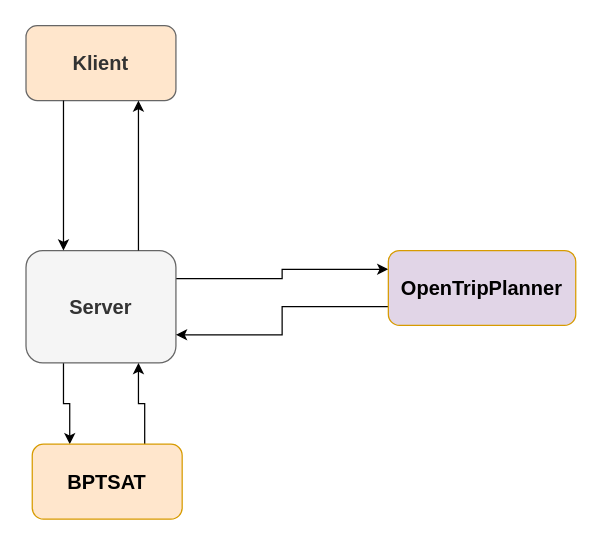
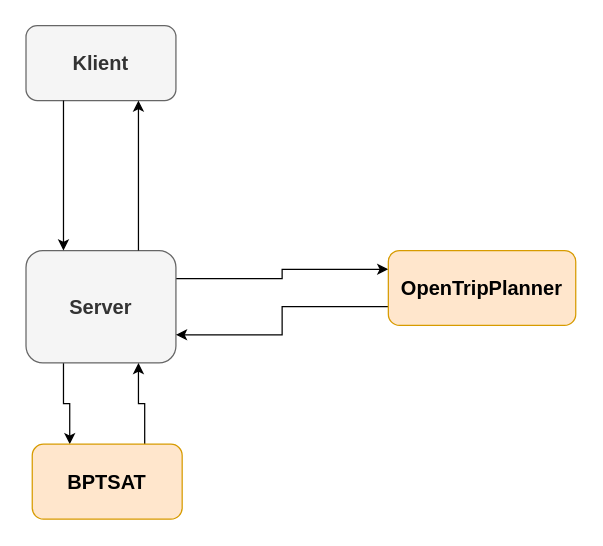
node "Klient": fillcolor #ffe6cc -> #f5f5f5
node "OpenTripPlanner": fillcolor #e1d5e7 -> #ffe6cc
